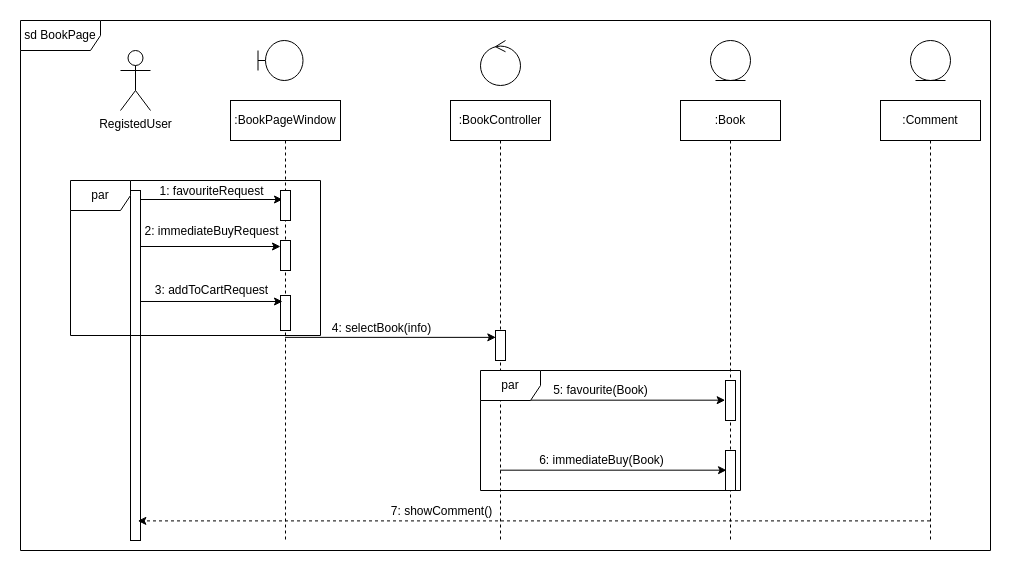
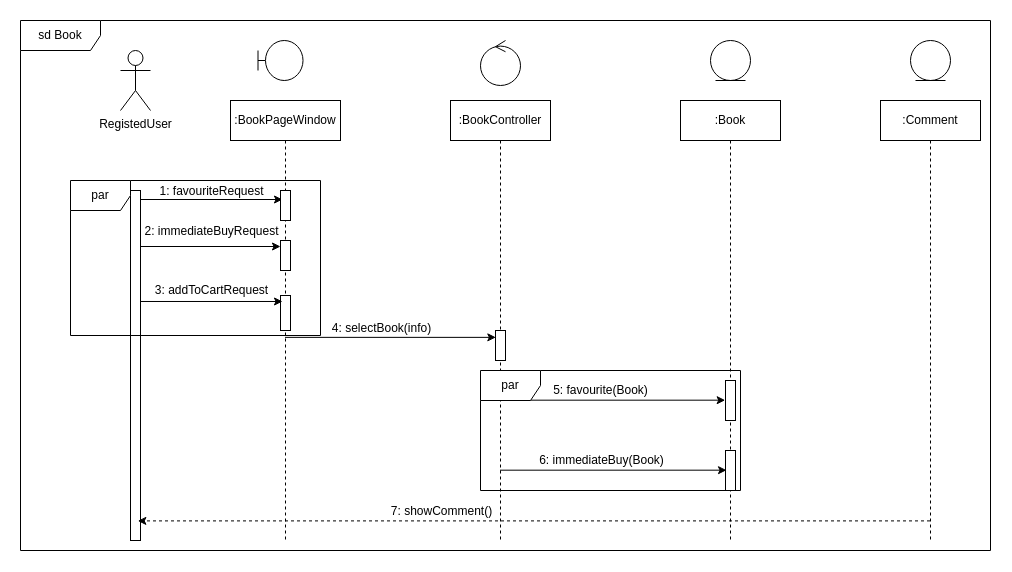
node "sd BookPage": label "sd BookPage" -> "sd Book"
